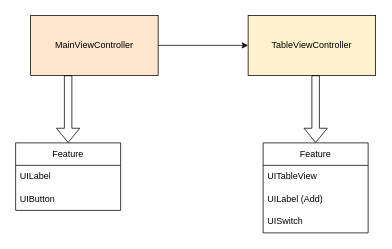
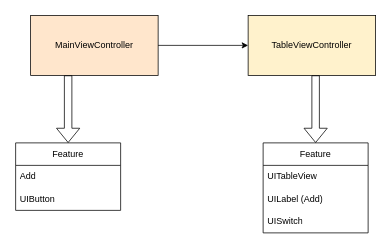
node "UILabel": label "UILabel" -> "Add"
